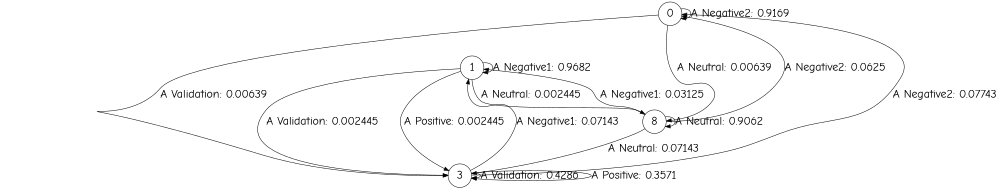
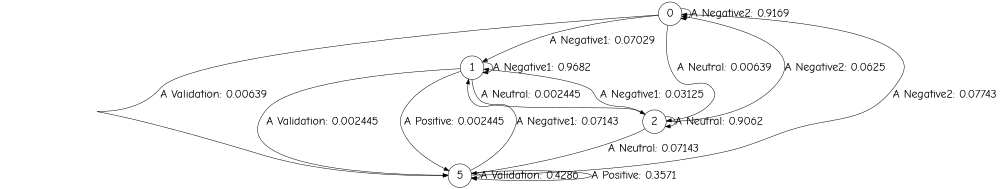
edge "0" -> "1": added, label "A Negative1: 0.07029"
node "8": label "8" -> "2"
node "3": label "3" -> "5"
